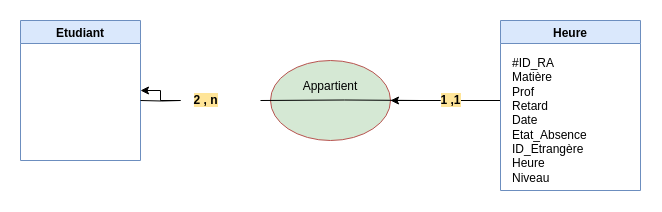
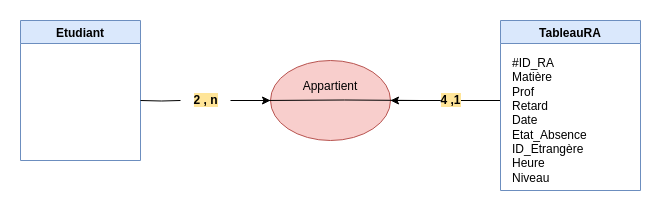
node "Heure": label "Heure" -> "TableauRA"
edge "2 , n" -> "Etudiant": now "2 , n" -> "Appartient"
node "Appartient": fillcolor #d5e8d4 -> #f8cecc
node "1 ,1": label "1 ,1" -> "4 ,1"
